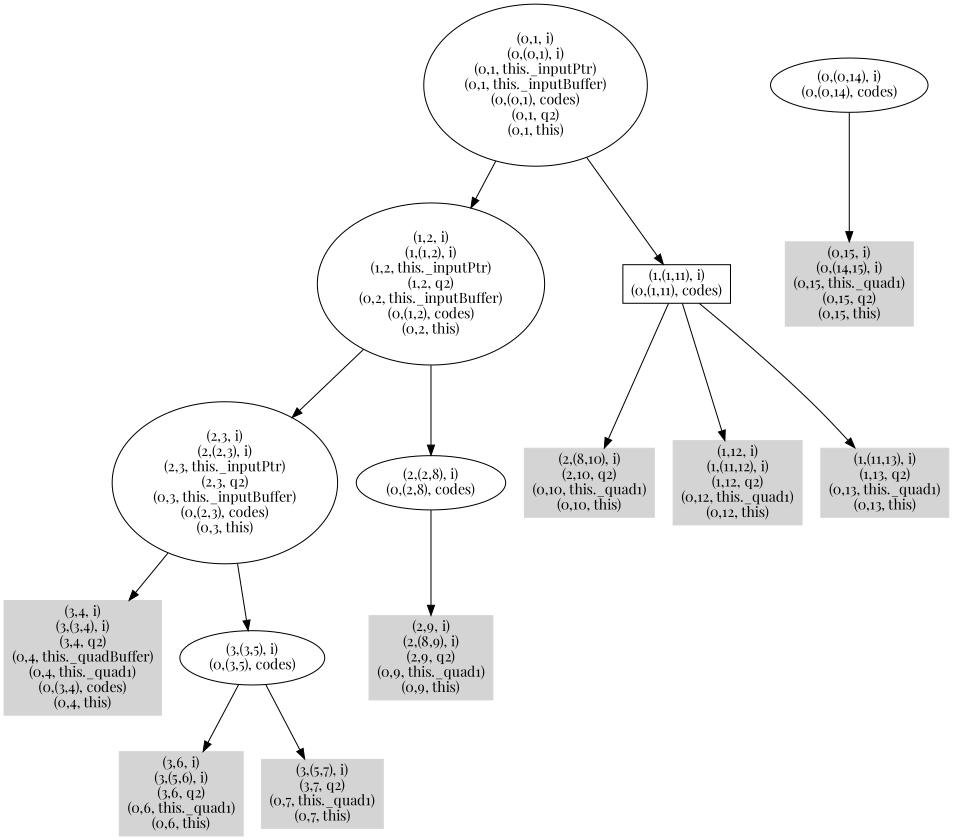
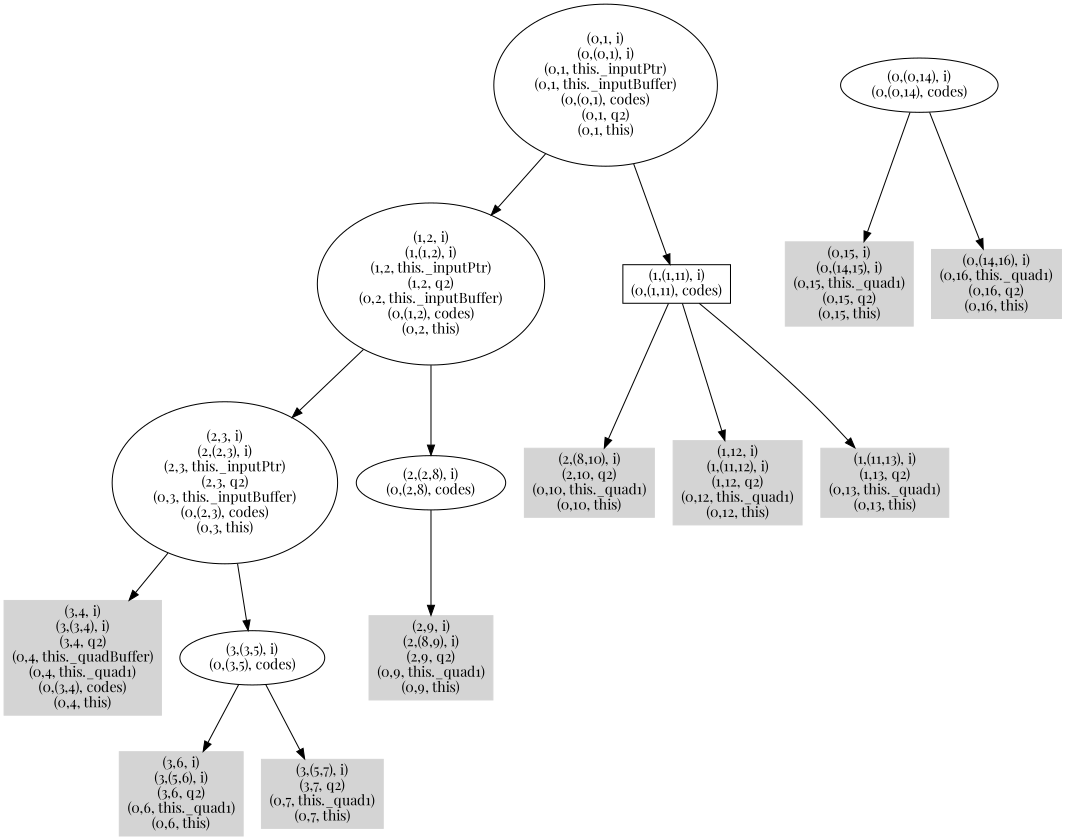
node "(0,(14,16), i) (0,16, this._quad1) (0,16, q2) (0,16, this)": added
